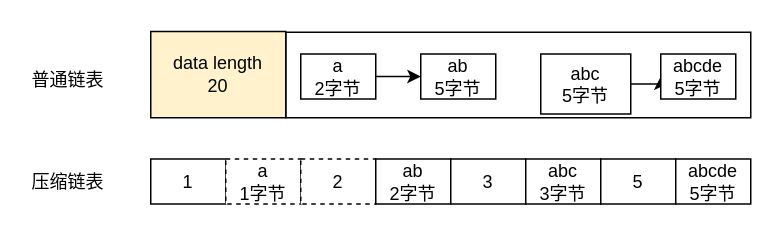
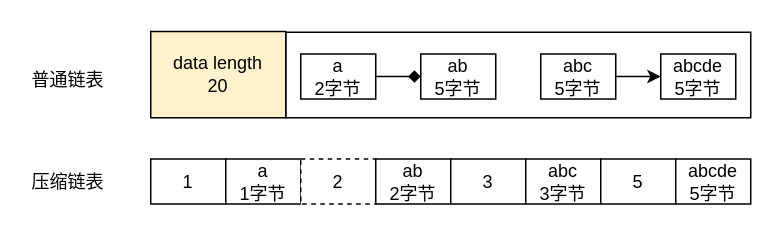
edge "a 2字节" -> "ab 5字节": arrowhead classic -> diamond
node "abc 5字节": size 90x60 -> 75x45
node "a 1字节": style dashed -> solid
